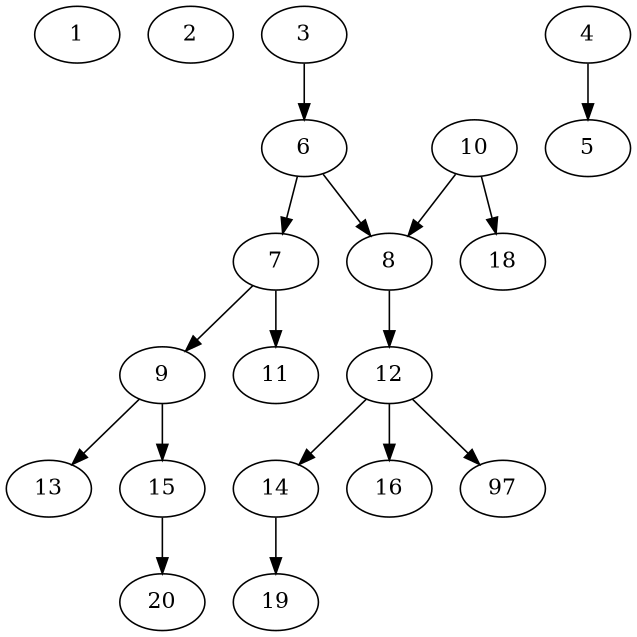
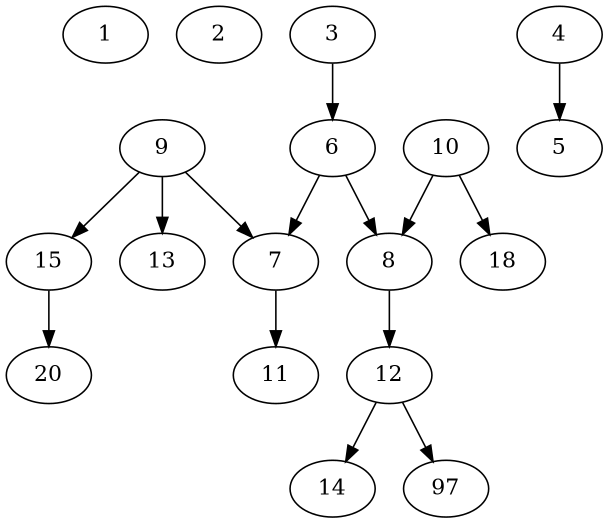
edge "7" -> "9": reversed
node "16": removed
node "19": removed
